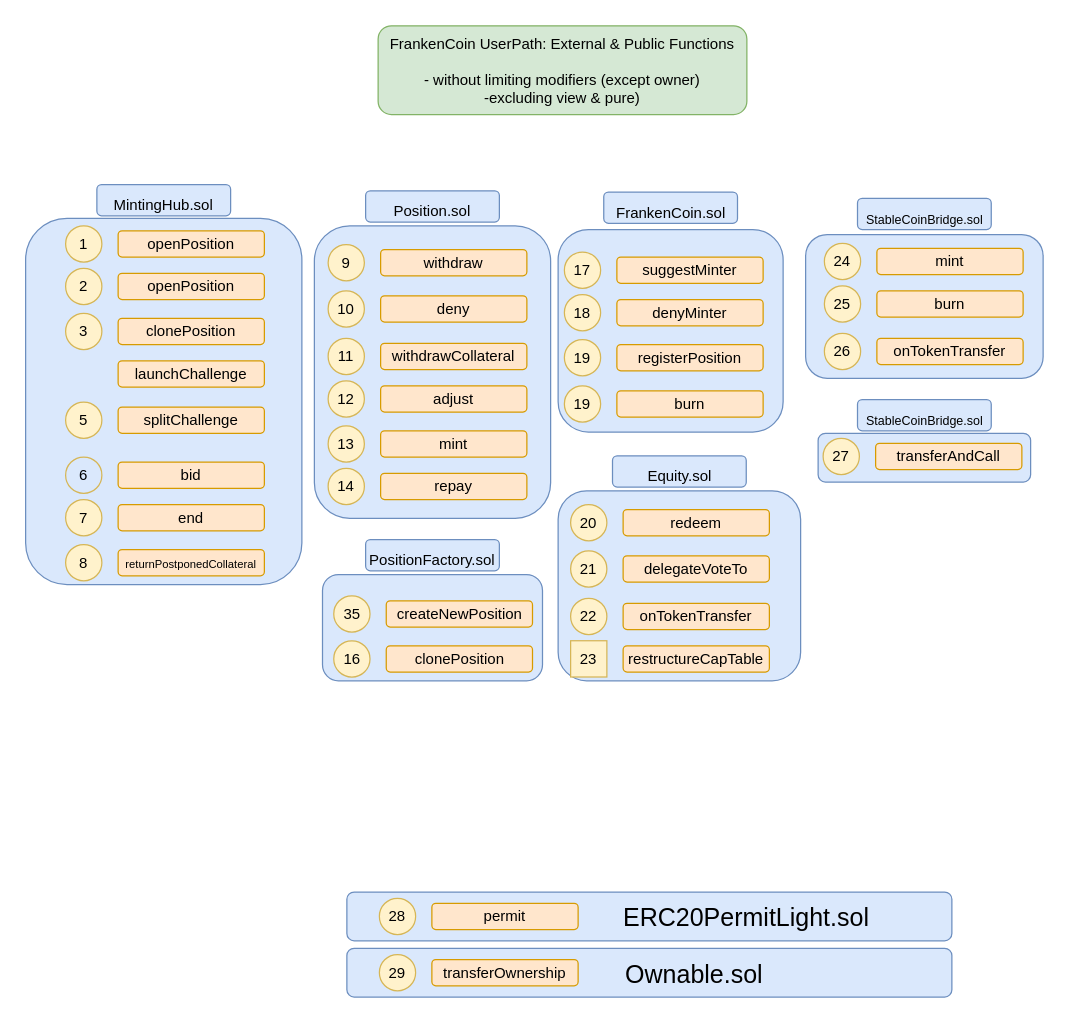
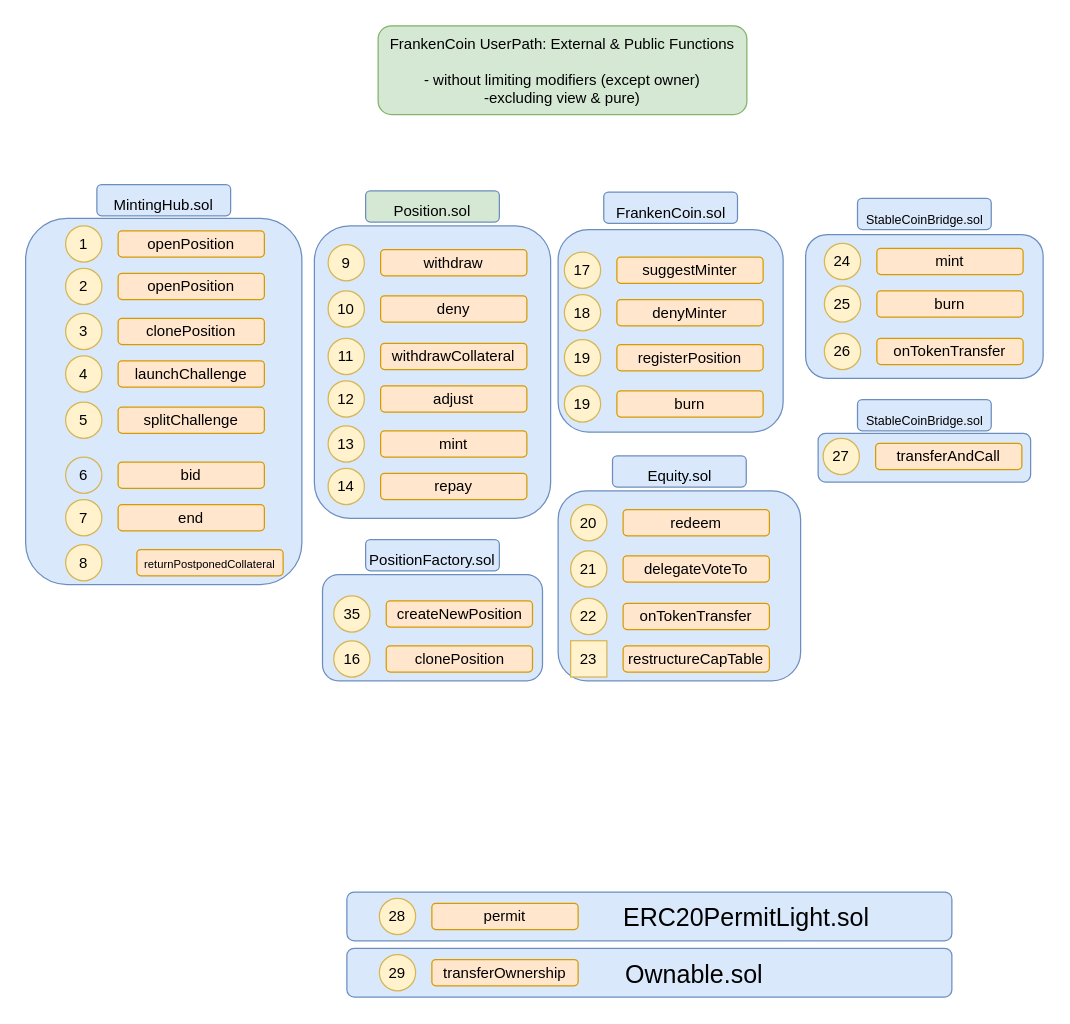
node "Position.sol": fillcolor #dae8fc -> #d5e8d4
node "4": added
node "returnPostponedCollateral": moved (191, 563) -> (210, 563)
